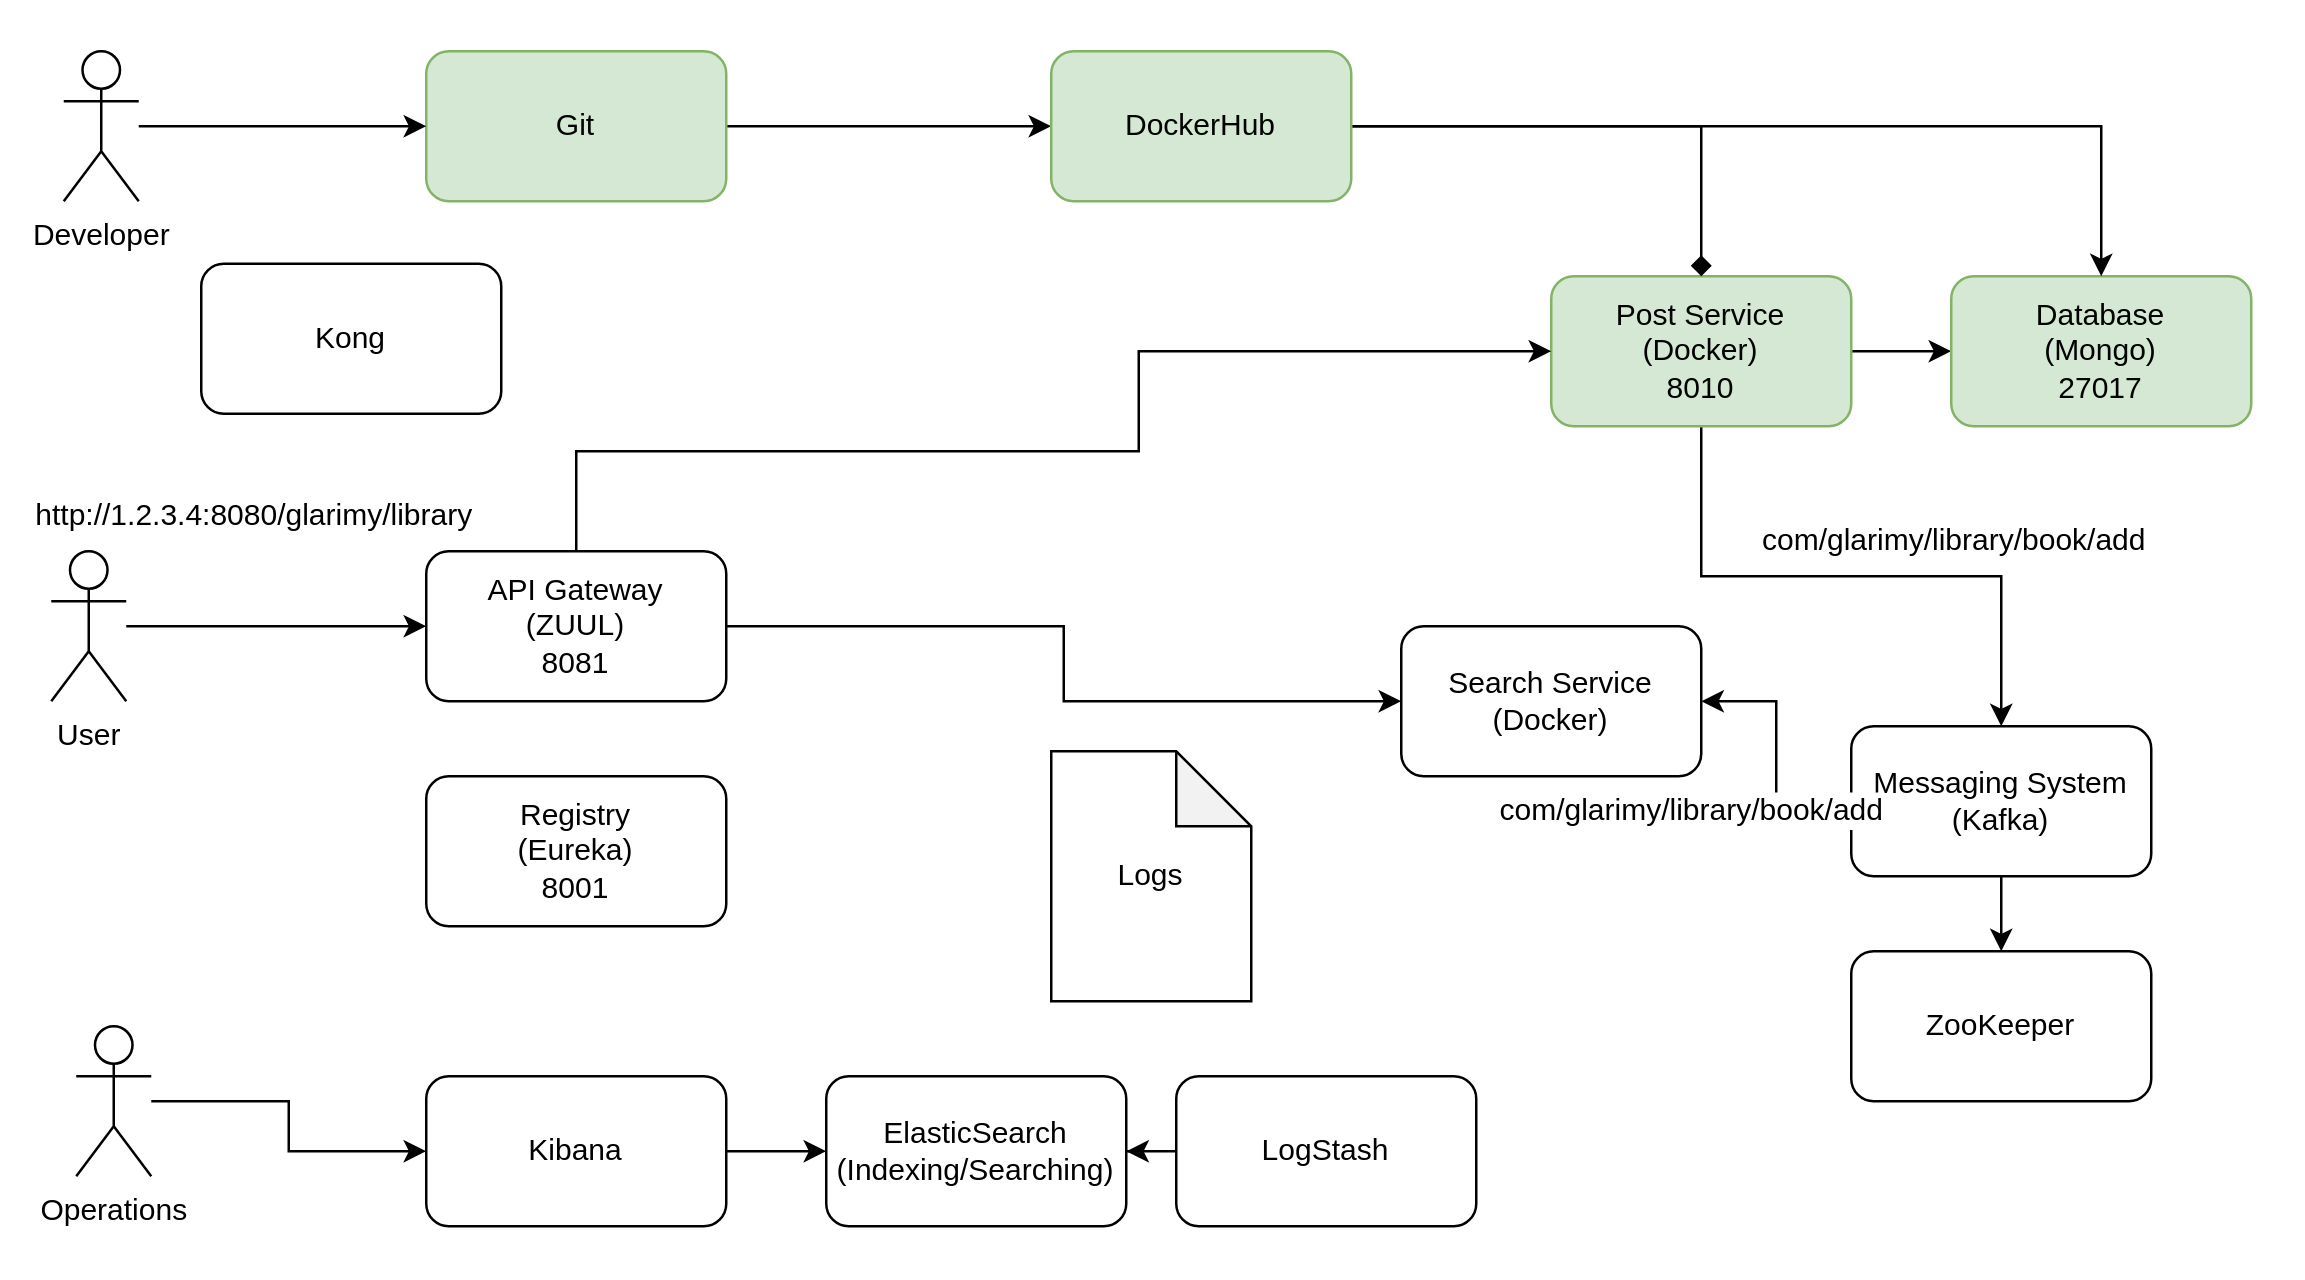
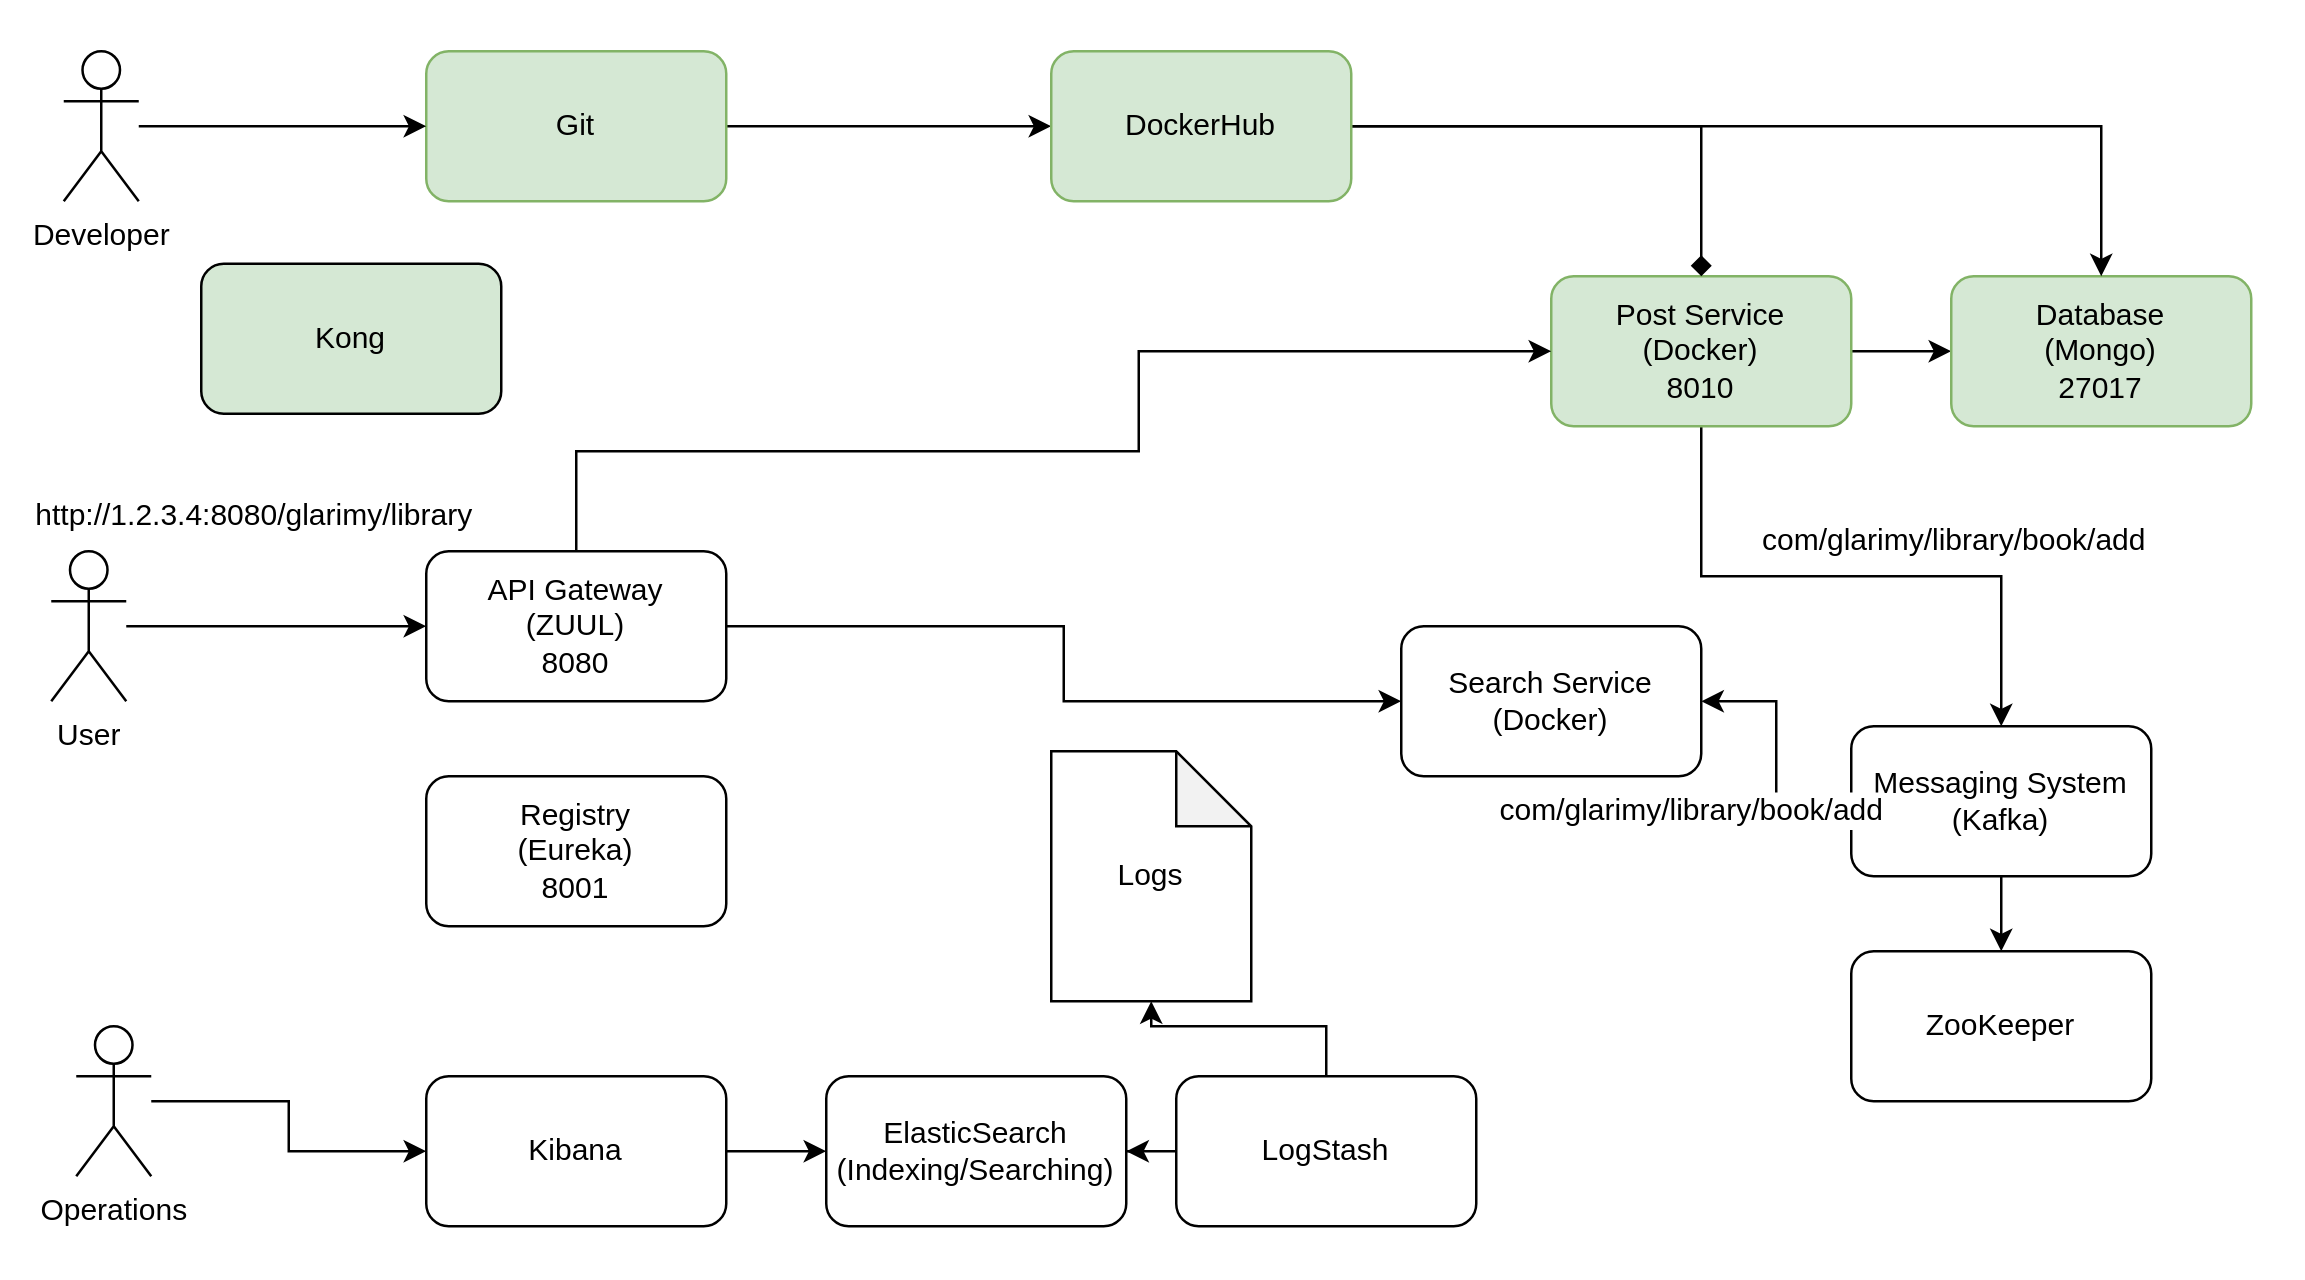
node "Kong": fillcolor #ffffff -> #d5e8d4
node "API Gateway (ZUUL) 8081": label "API Gateway (ZUUL) 8081" -> "API Gateway (ZUUL) 8080"
edge "LogStash" -> "Logs": added
